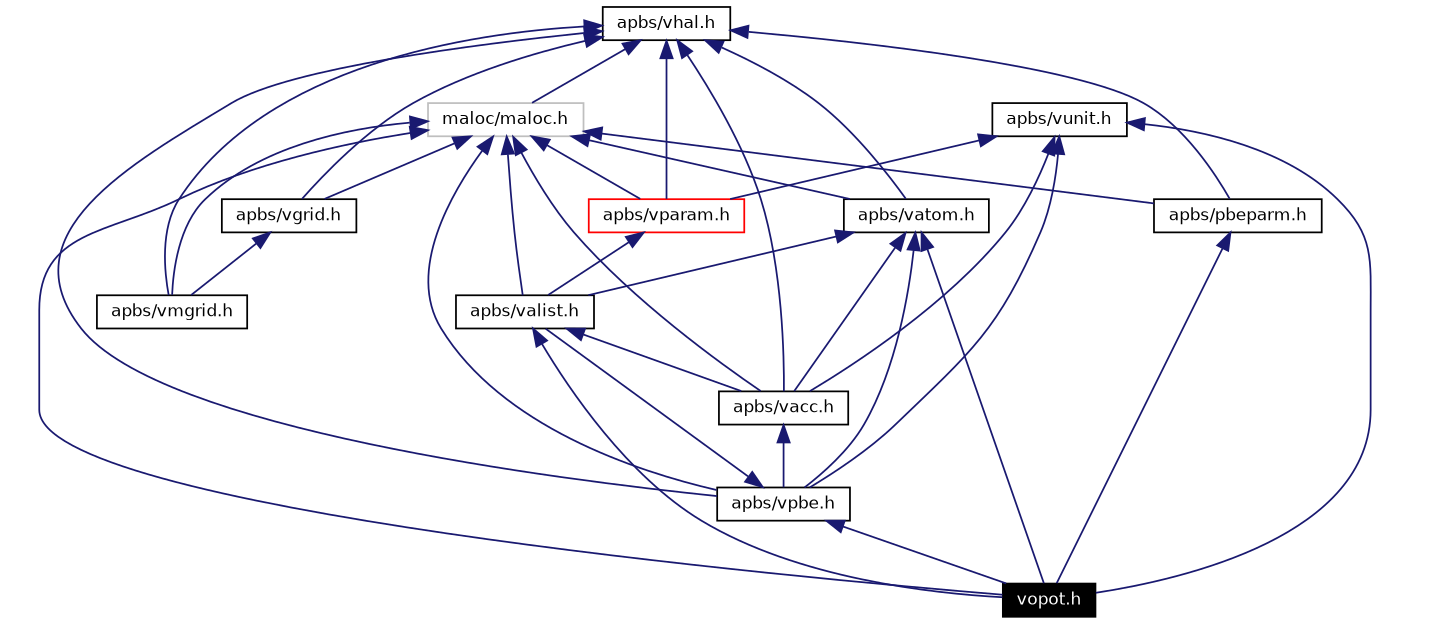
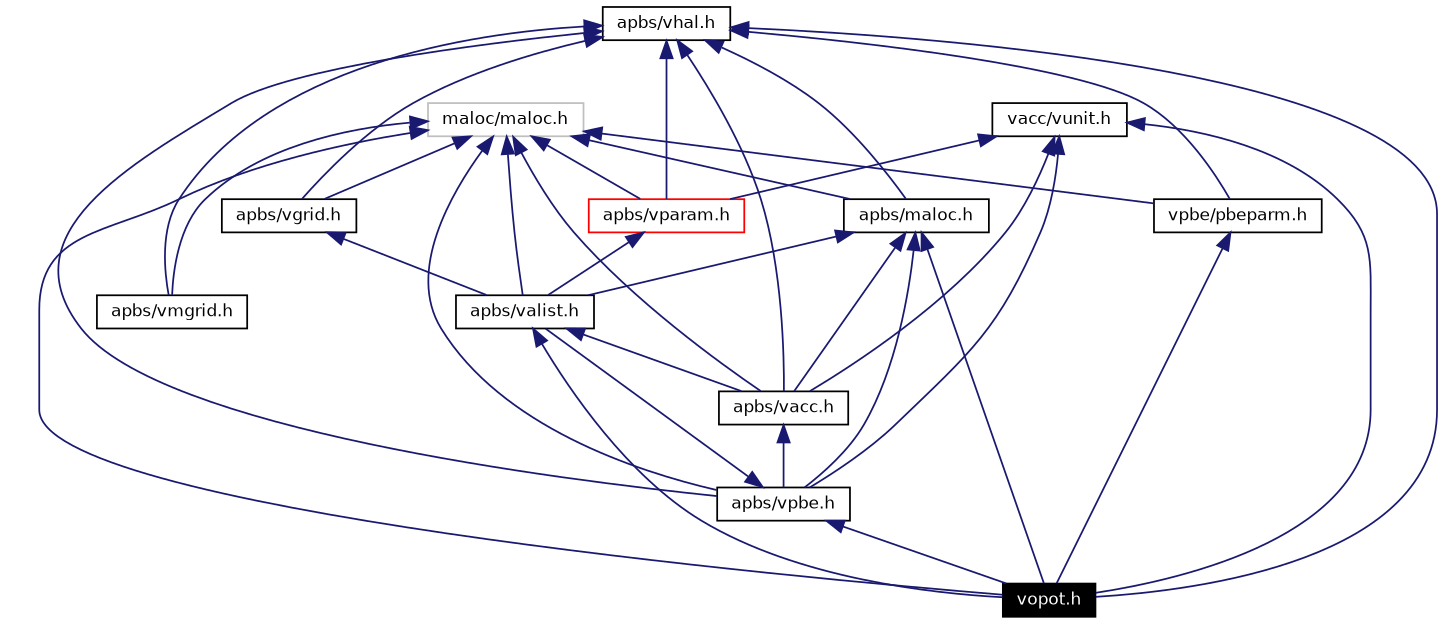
edge "maloc/maloc.h" -> "apbs/vhal.h": now "vopot.h" -> "apbs/vhal.h"
node "apbs/vunit.h": label "apbs/vunit.h" -> "vacc/vunit.h"
node "apbs/vatom.h": label "apbs/vatom.h" -> "apbs/maloc.h"
node "apbs/pbeparm.h": label "apbs/pbeparm.h" -> "vpbe/pbeparm.h"
edge "apbs/vmgrid.h" -> "apbs/vgrid.h": now "apbs/valist.h" -> "apbs/vgrid.h"
